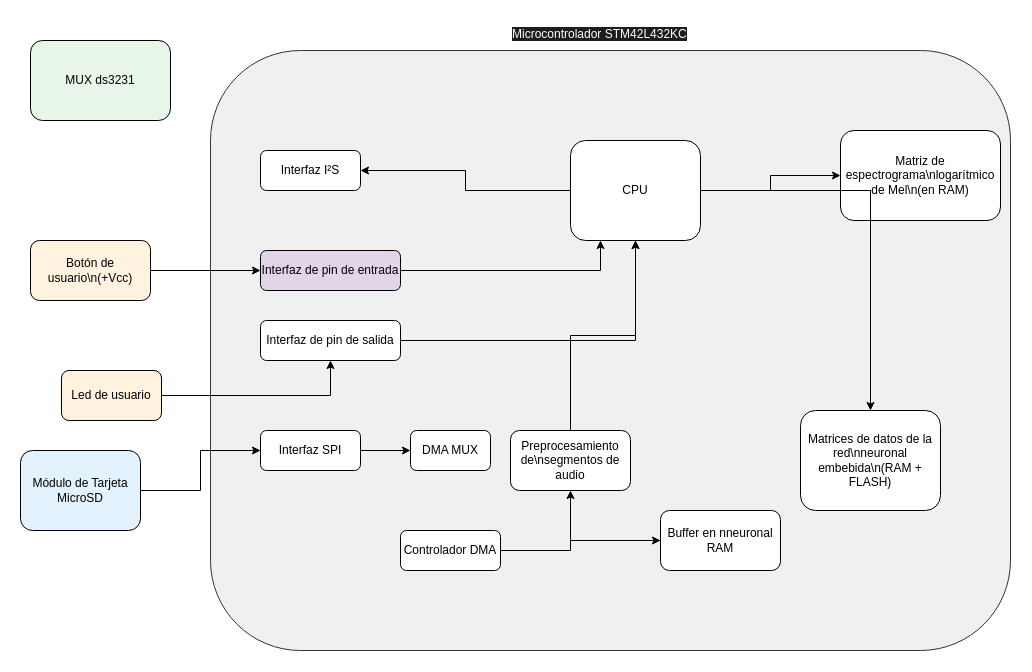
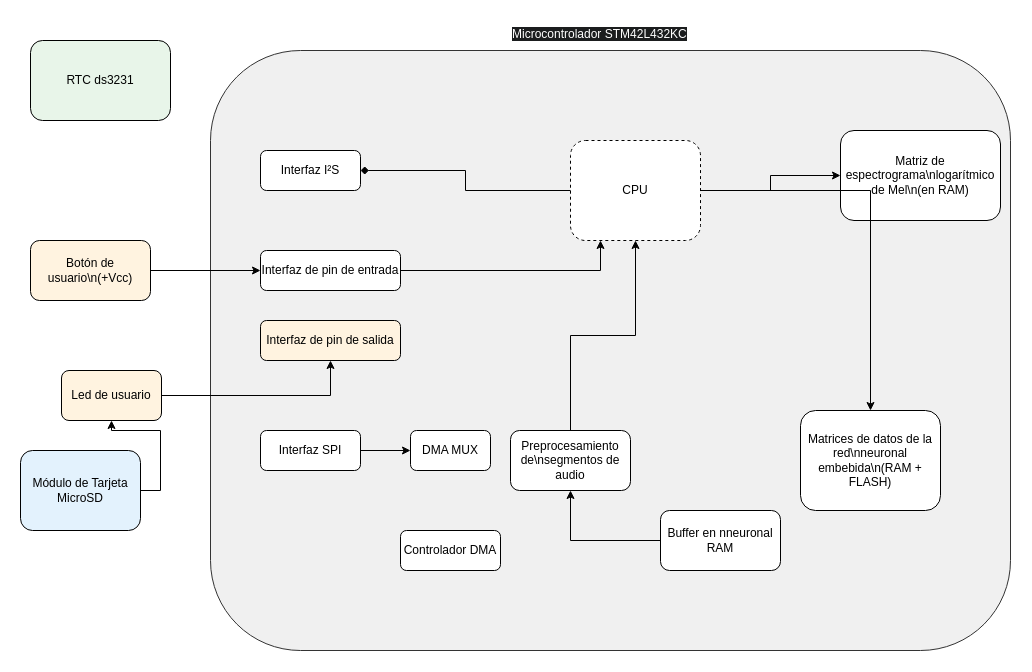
node "MUX ds3231": label "MUX ds3231" -> "RTC ds3231"
edge "CPU" -> "Interfaz I²S": arrowhead classic -> diamond
node "CPU": style solid -> dashed
node "Interfaz de pin de entrada": fillcolor #e1d5e7 -> #ffffff
node "Interfaz de pin de salida": fillcolor #ffffff -> #fff3e0
edge "Interfaz de pin de salida" -> "CPU": removed
edge "Módulo de Tarjeta MicroSD" -> "Interfaz SPI": now "Módulo de Tarjeta MicroSD" -> "Led de usuario"
edge "Controlador DMA" -> "Buffer en nneuronal RAM": removed
